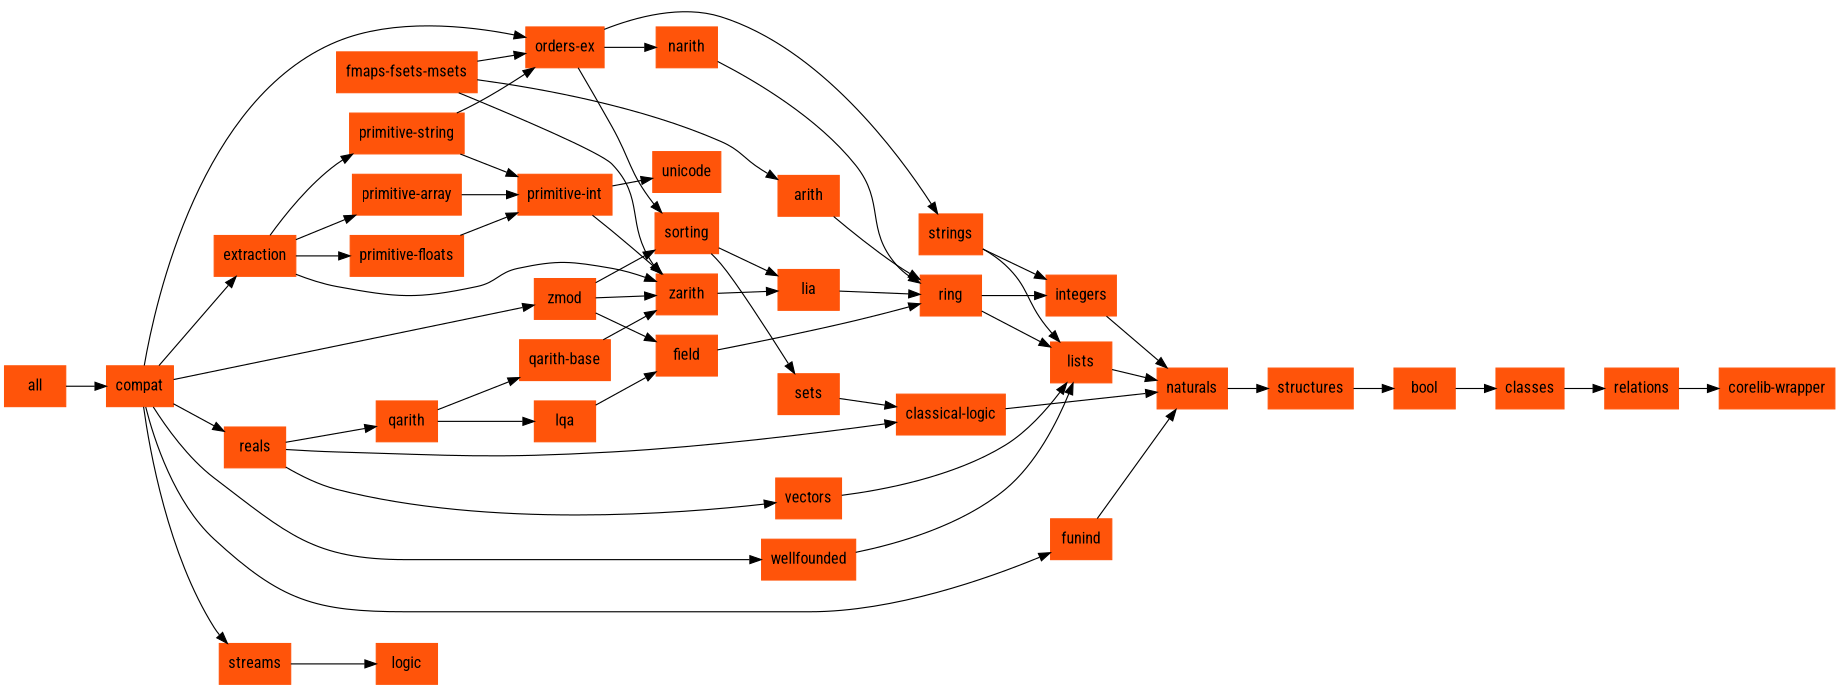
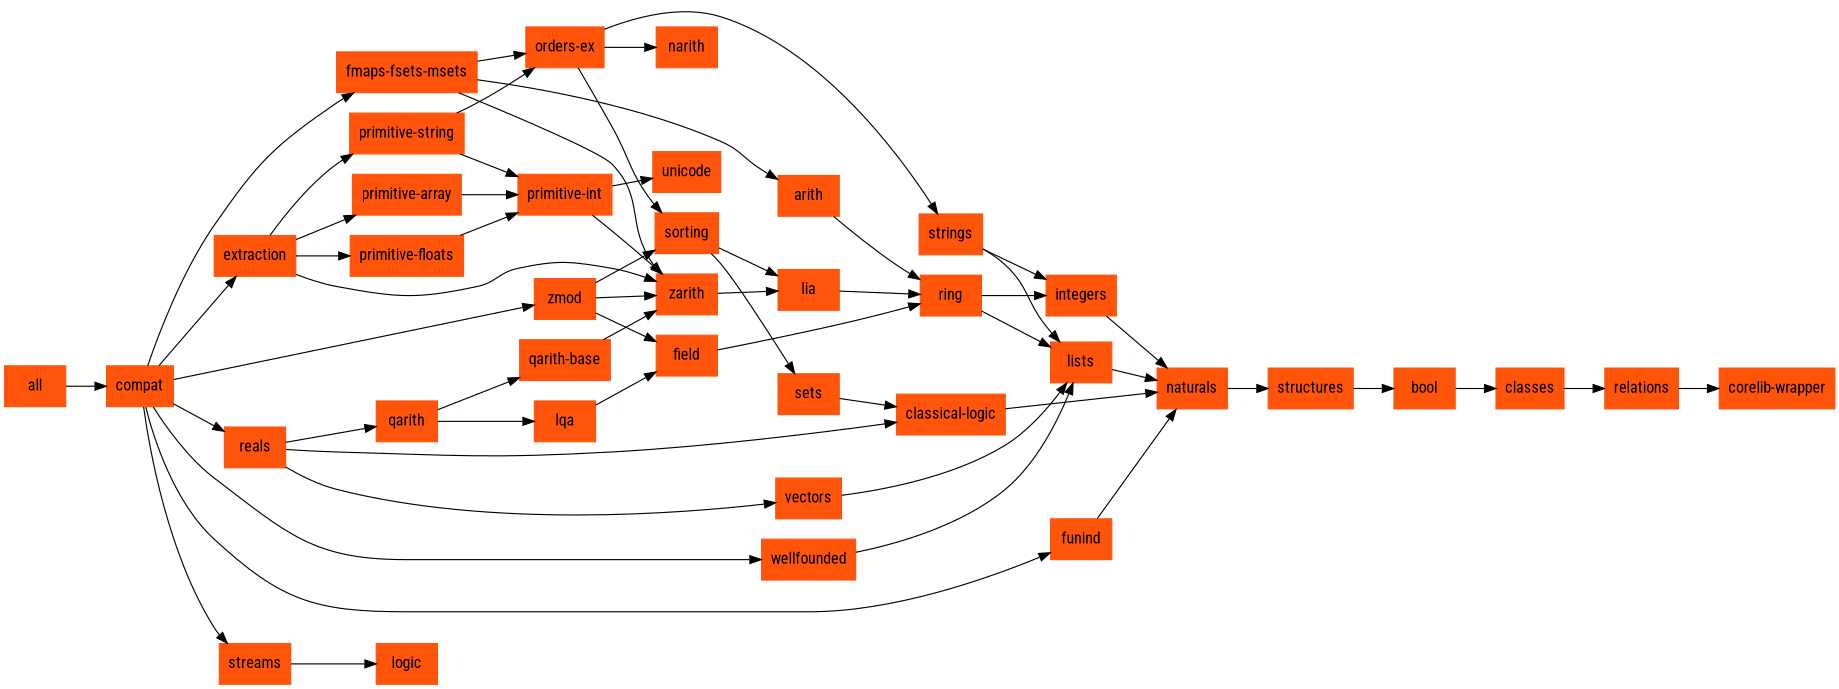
edge "compat" -> "orders-ex": now "compat" -> "fmaps-fsets-msets"
edge "narith" -> "ring": removed
